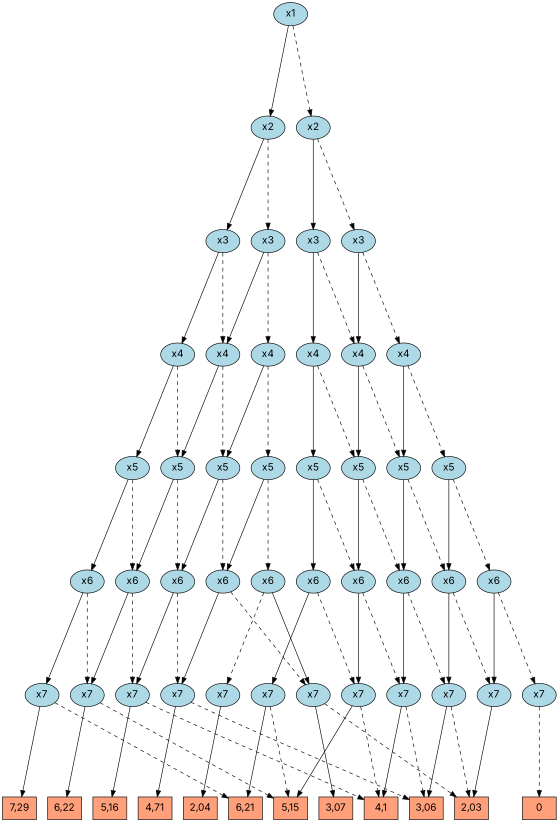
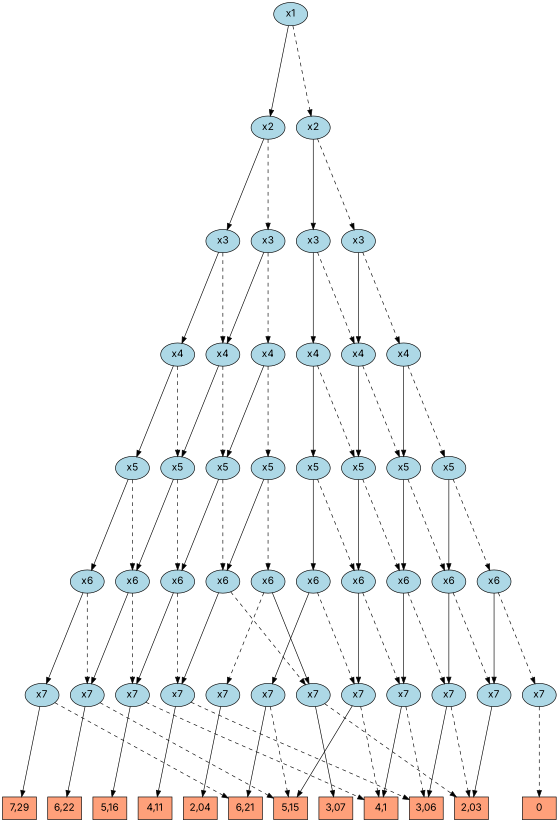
node "4,71": label "4,71" -> "4,11"
